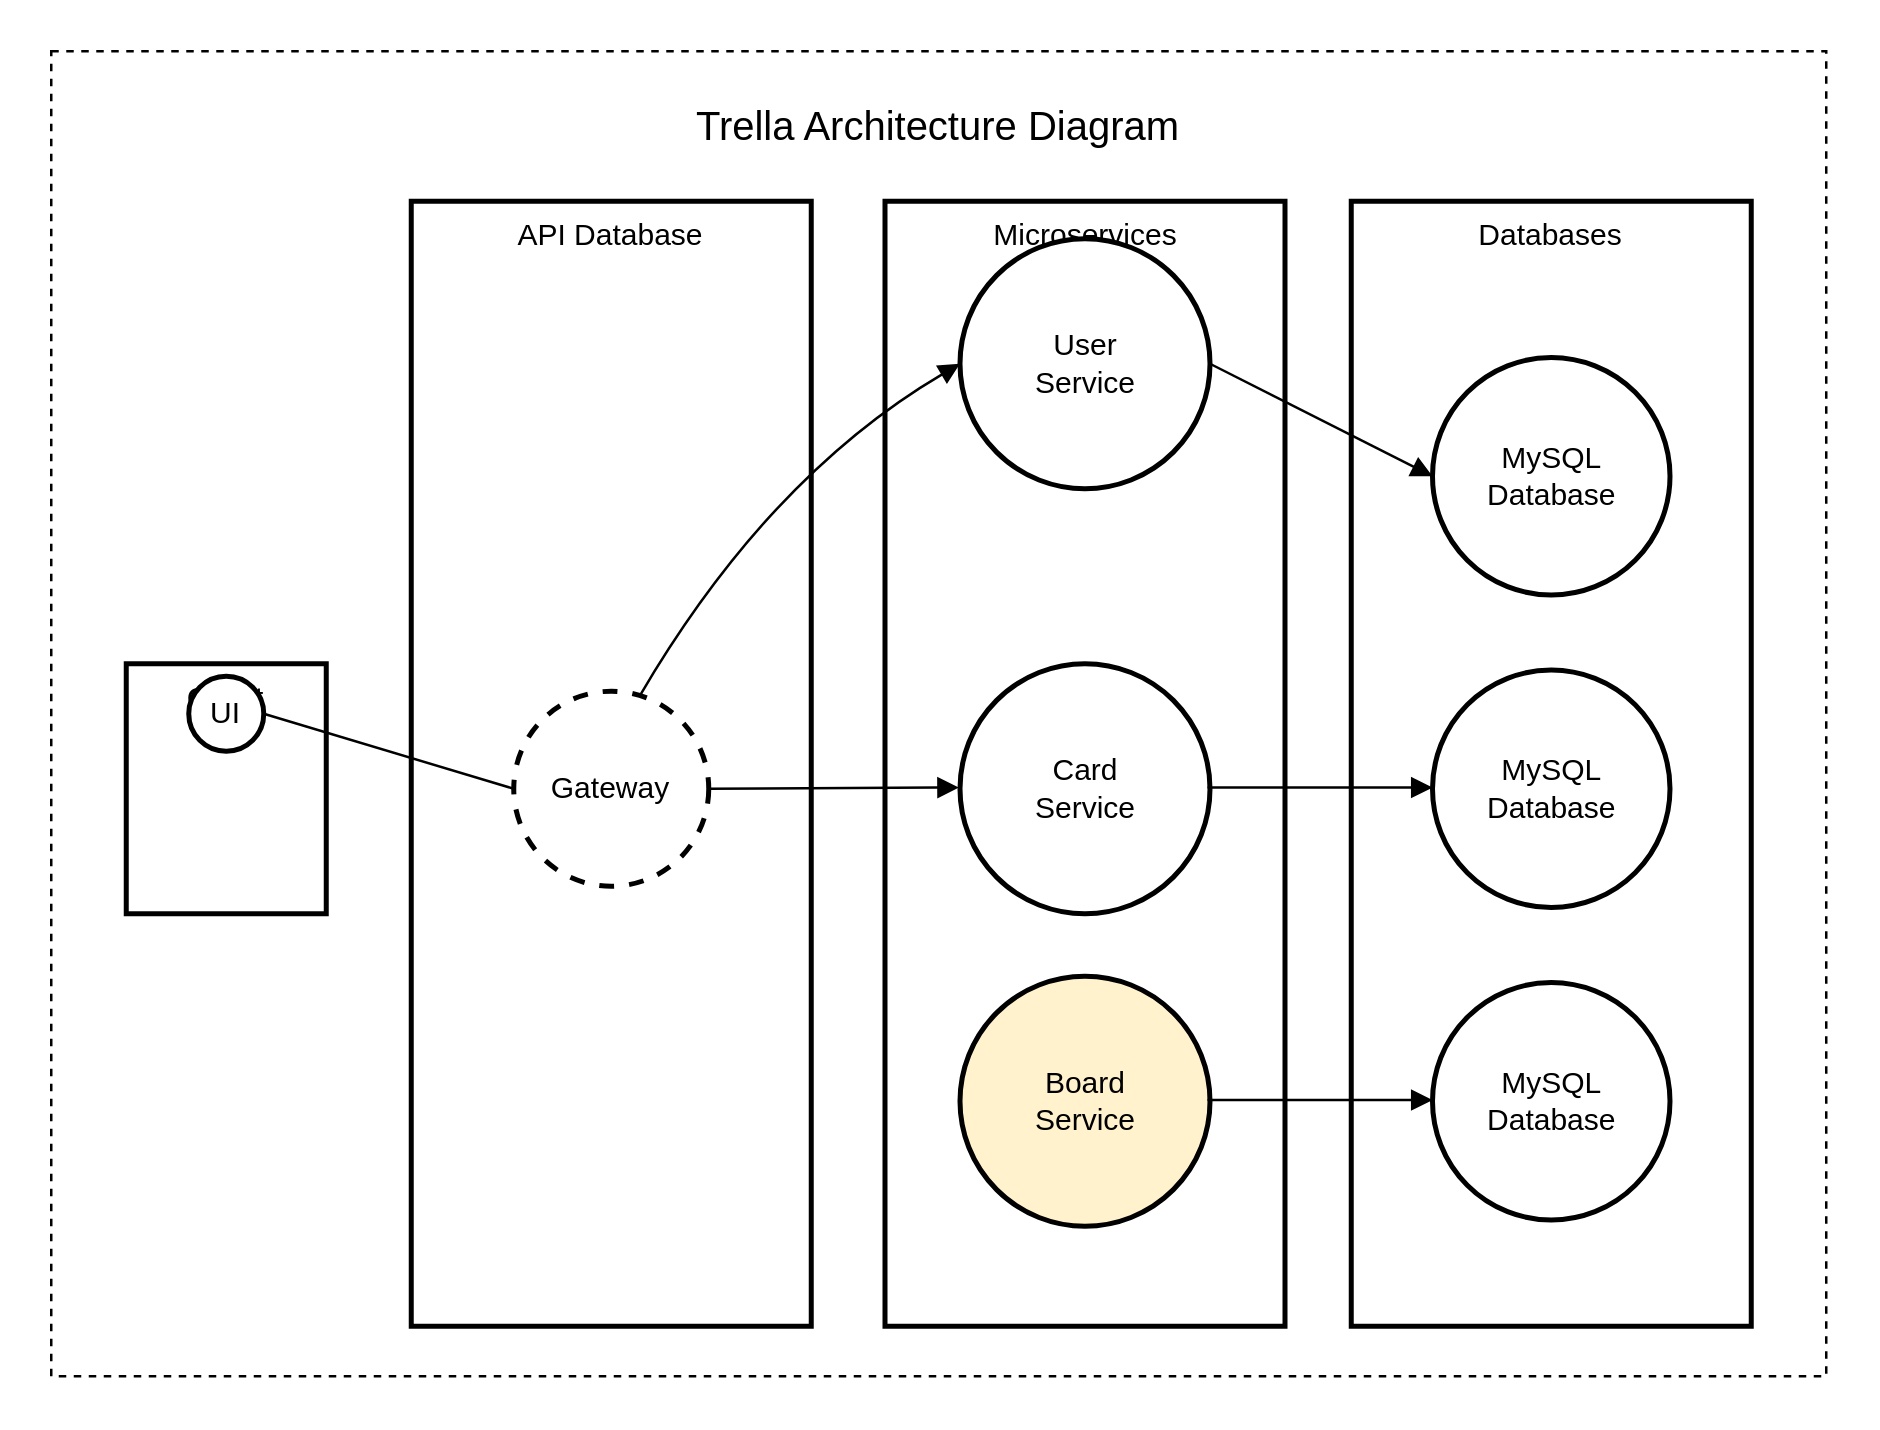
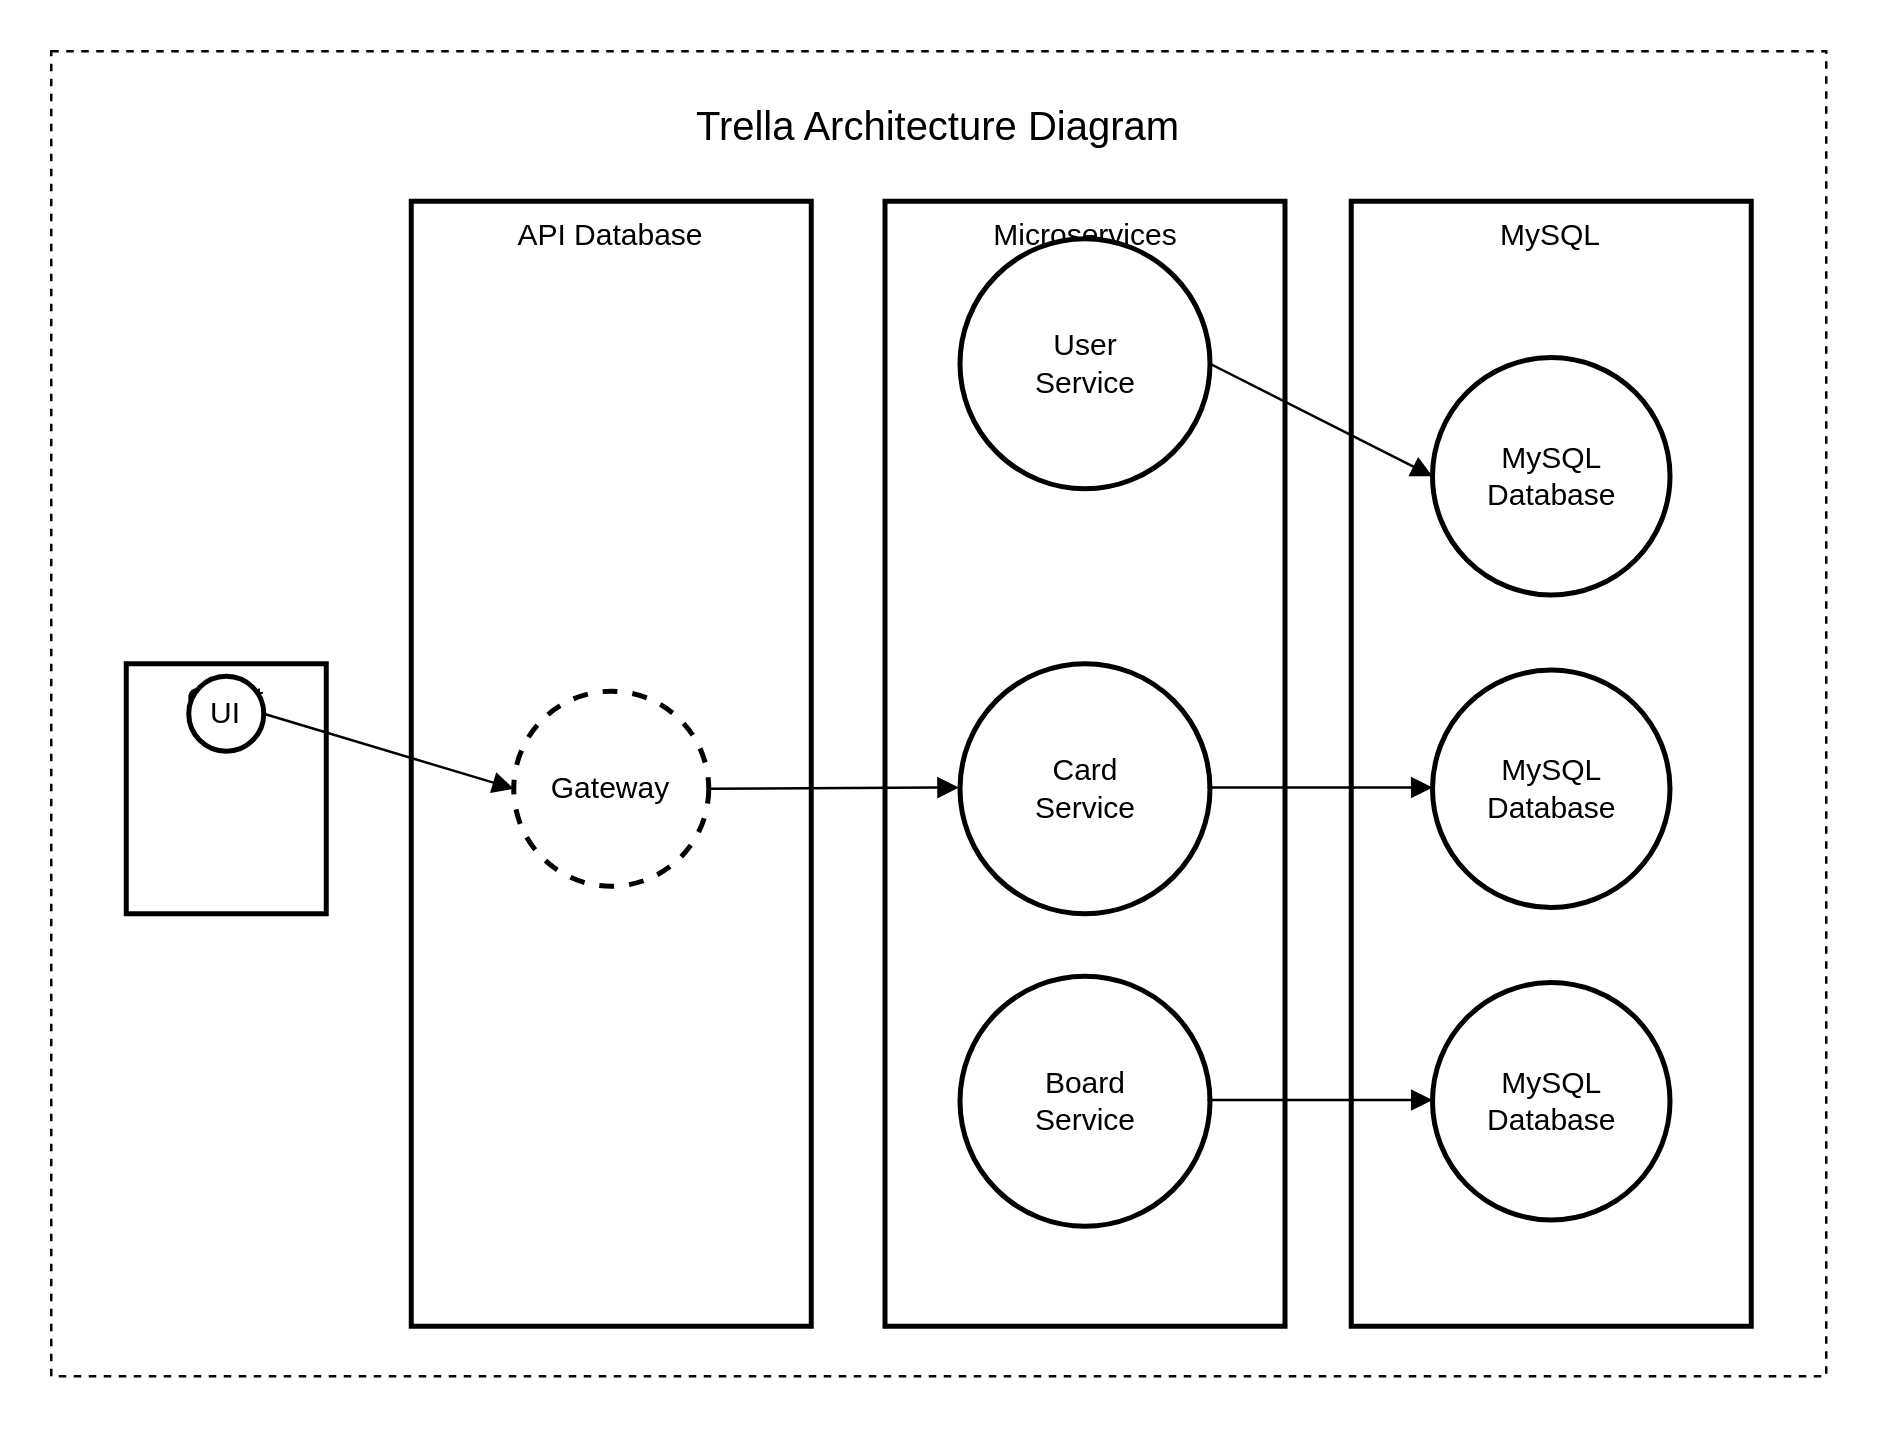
node "Databases": label "Databases" -> "MySQL"
node "Microservices (Service)": label "Microservices (Service)" -> "Microservices (NodeJS)"
edge "Gateway" -> "User Service": removed
edge "UI" -- "Gateway": arrowhead none -> block
node "Board Service": fillcolor #fff2cc -> #ffffff
